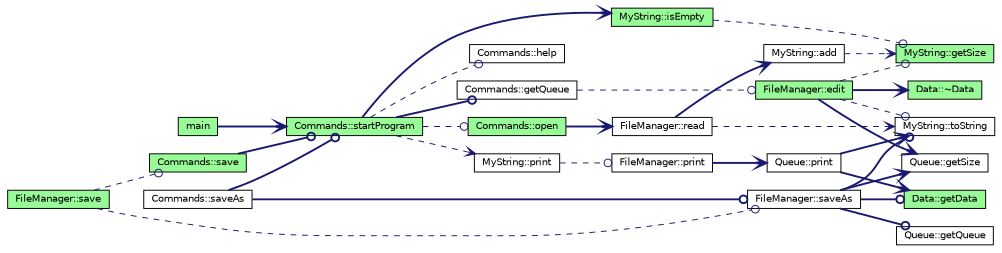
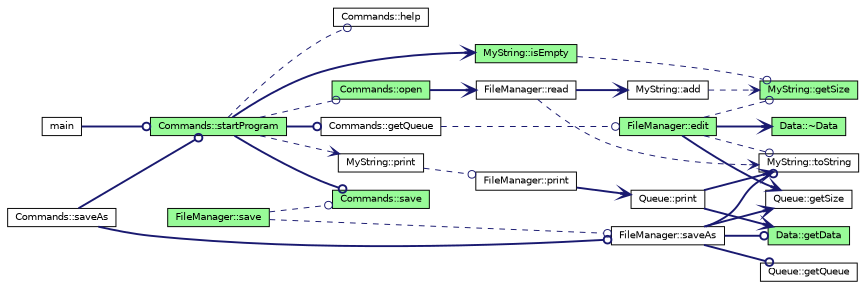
node "main": fillcolor palegreen -> white
edge "main" -> "Commands::startProgram": arrowhead vee -> odot
edge "Commands::save" -> "Commands::startProgram": reversed
